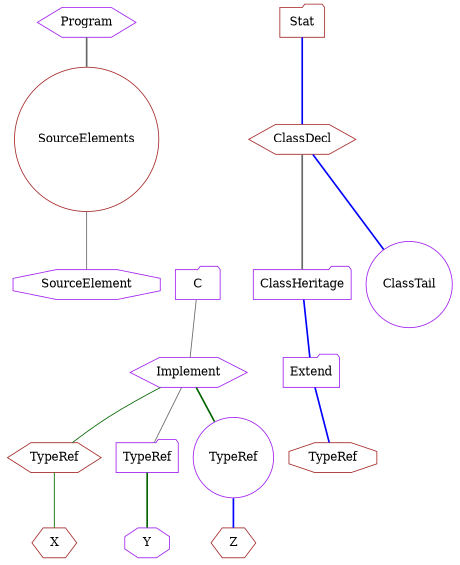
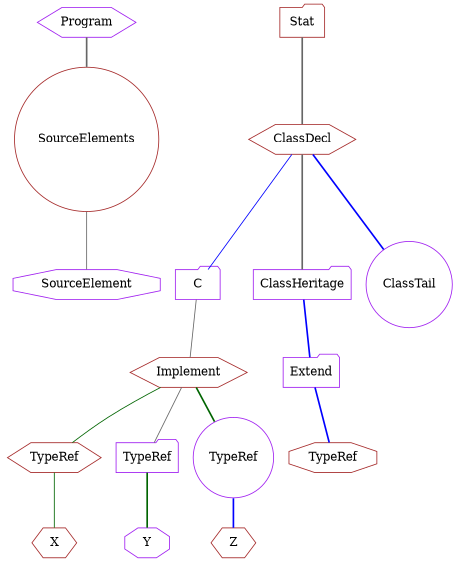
edge "Stat" -- "ClassDecl": color blue -> gray40
edge "ClassDecl" -- "C": added
node "Implement": color purple -> brown
